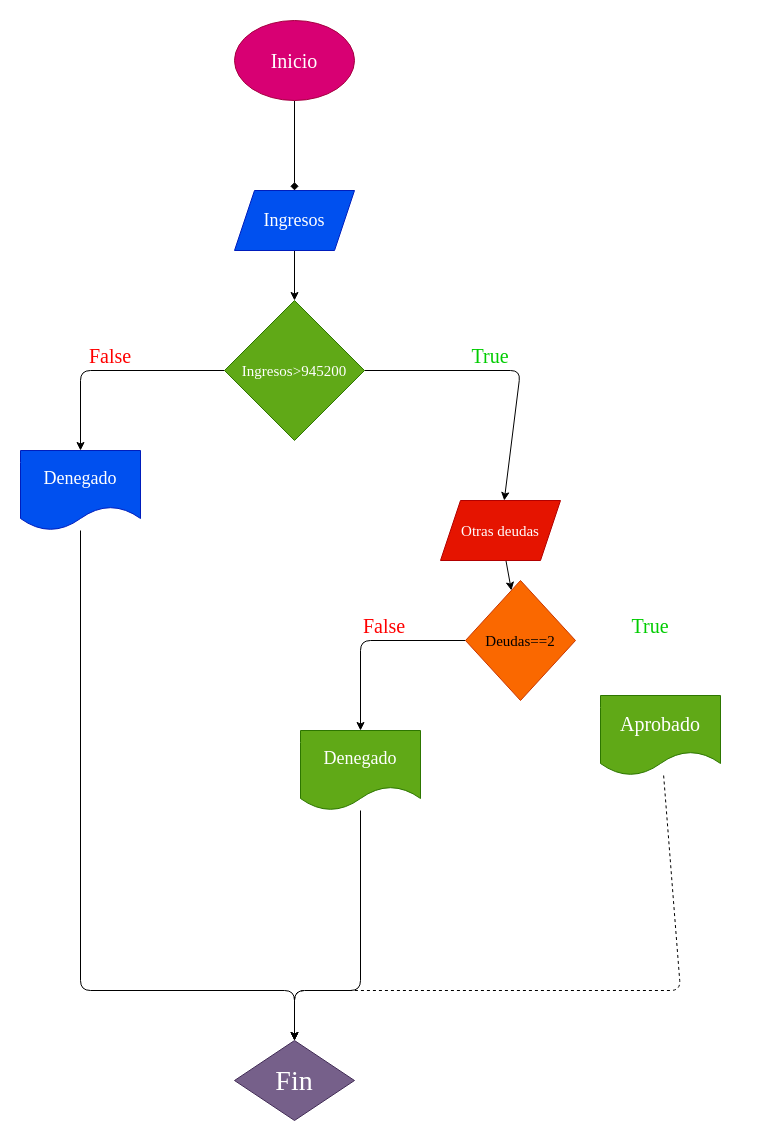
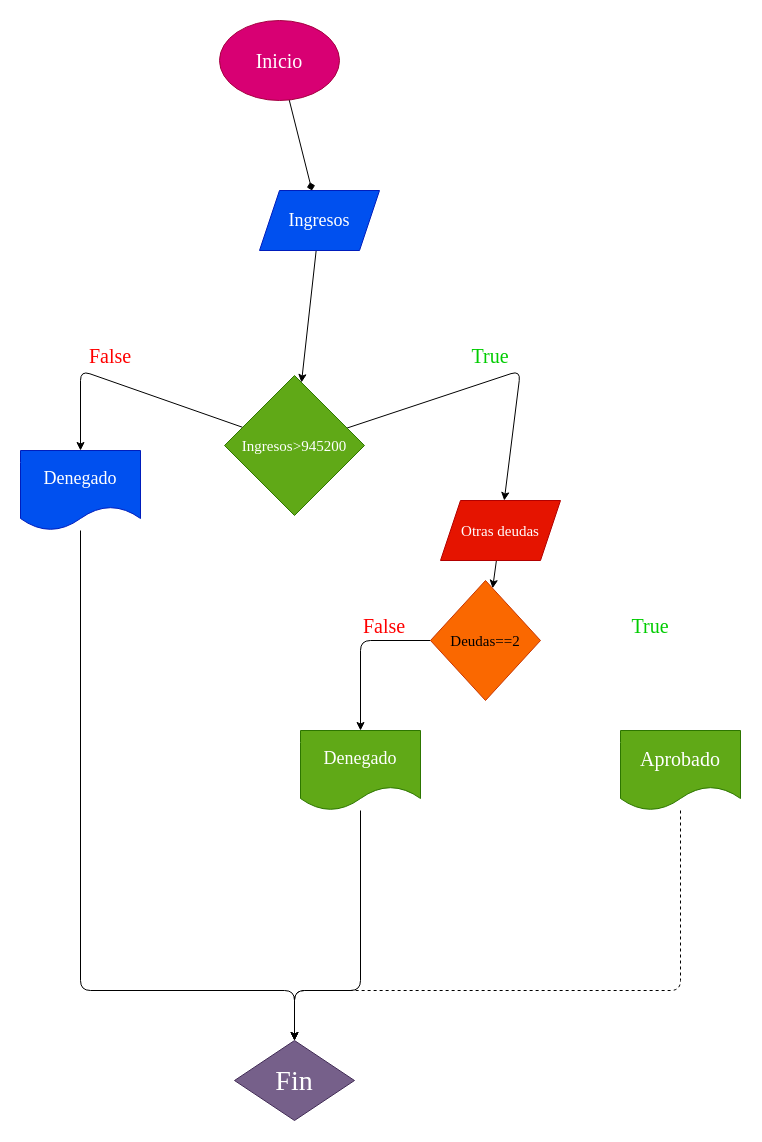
node "Inicio": moved (295, 61) -> (280, 61)
node "Ingresos": moved (295, 221) -> (320, 221)
node "Ingresos>945200": moved (295, 371) -> (295, 446)
node "Deudas==2": moved (521, 641) -> (486, 641)
node "Aprobado": moved (661, 736) -> (681, 771)
